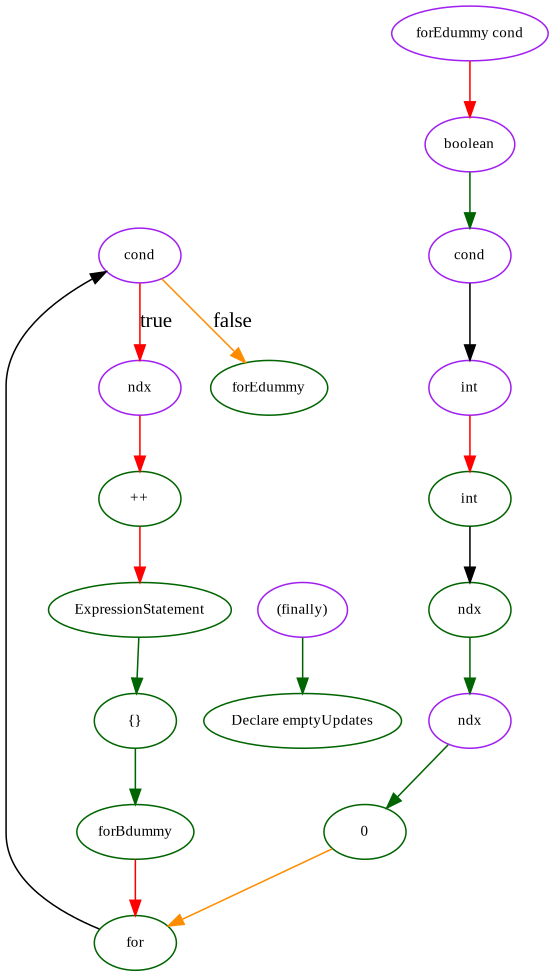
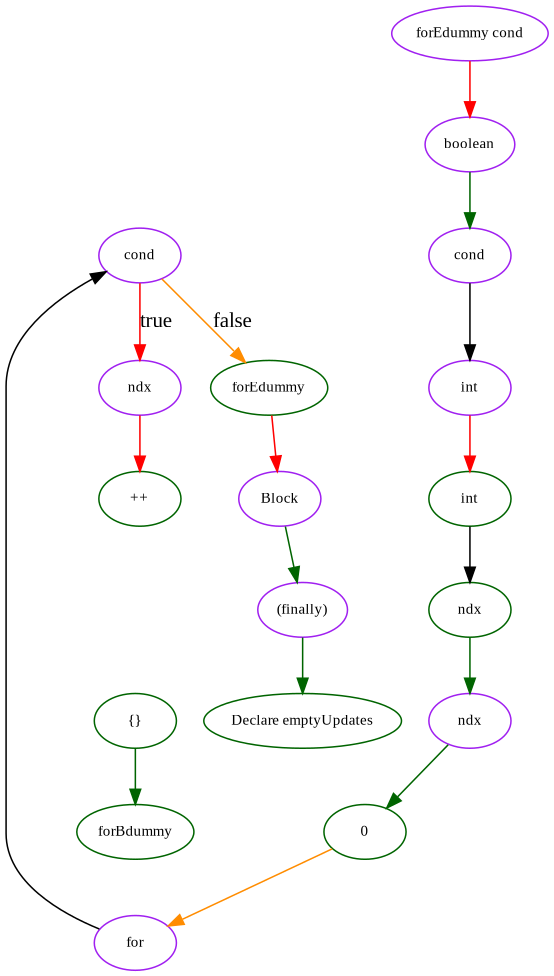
node "Block": added
node "ExpressionStatement": removed
edge "forBdummy" -> "for": removed
node "for": color darkgreen -> purple
